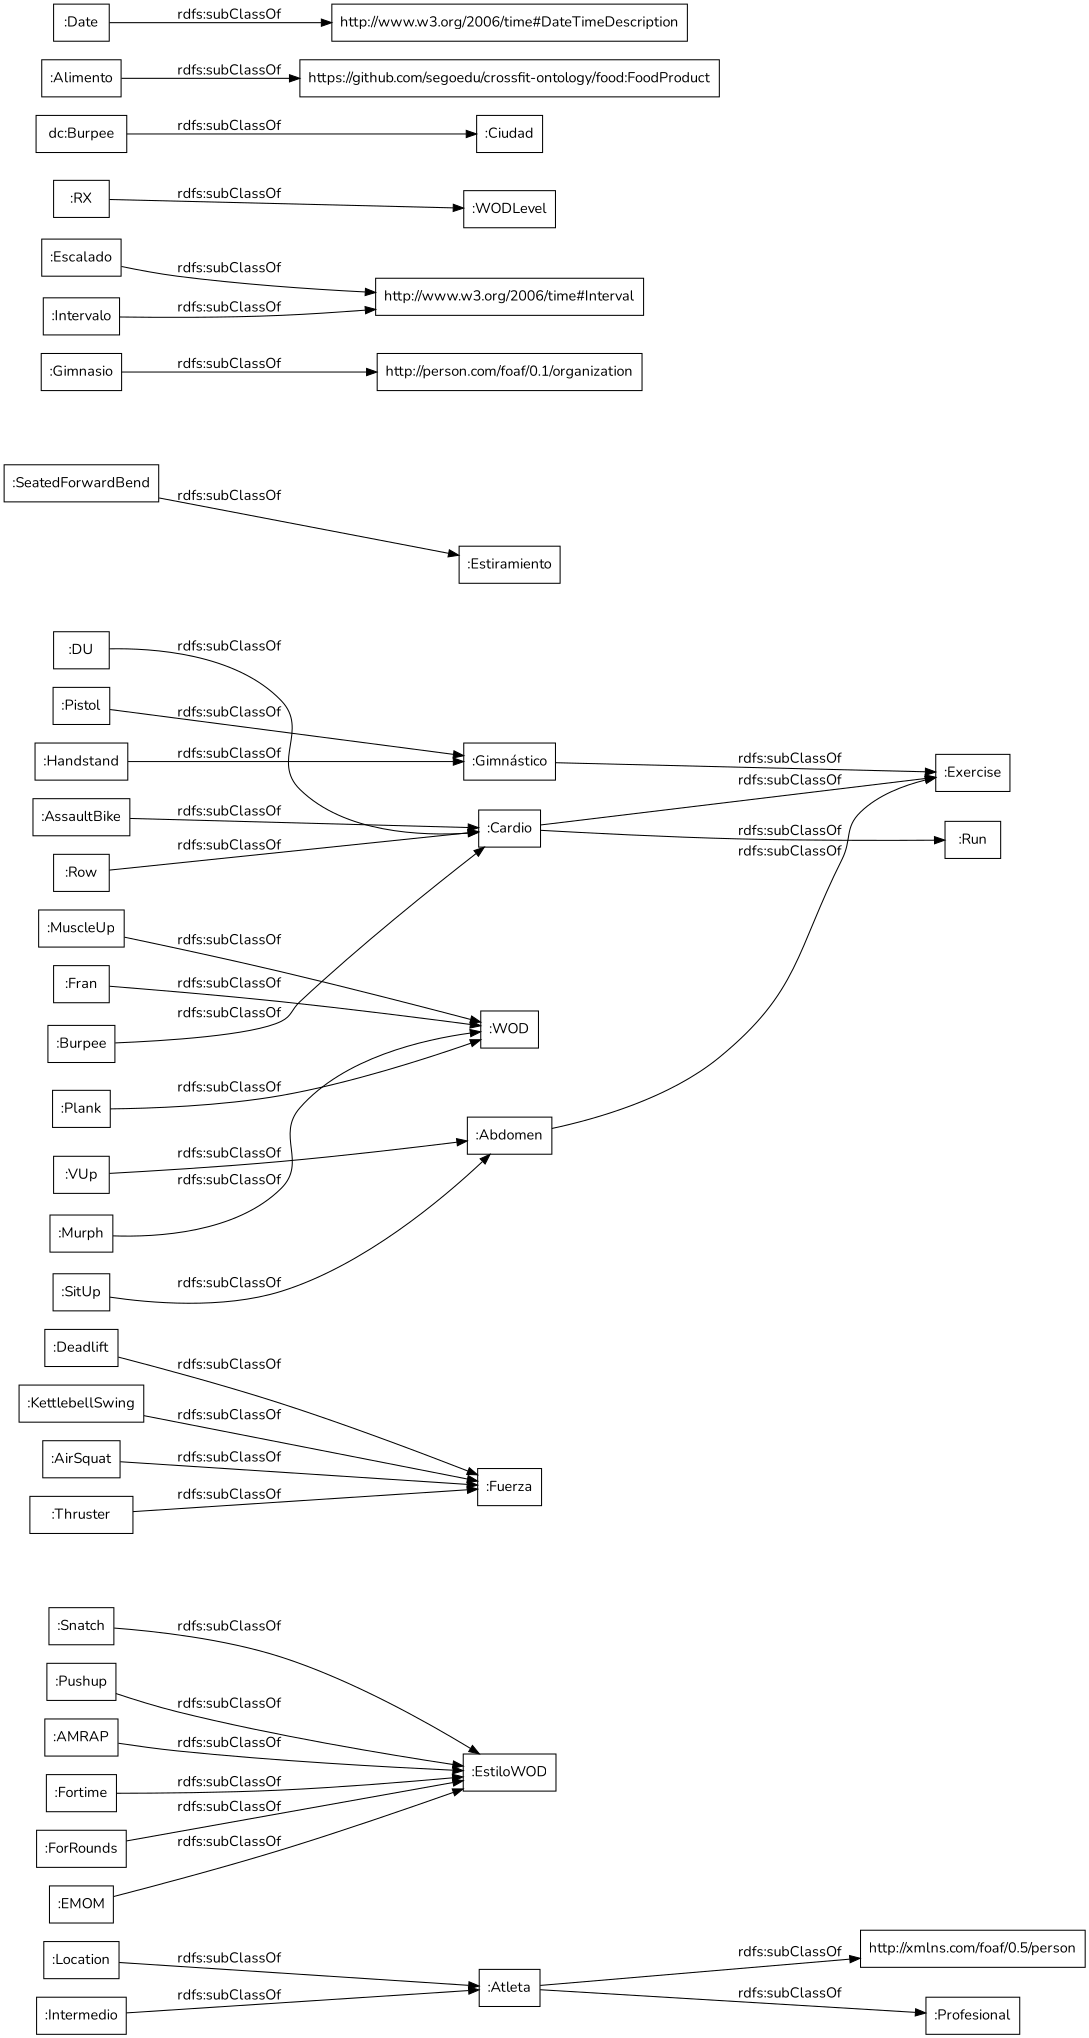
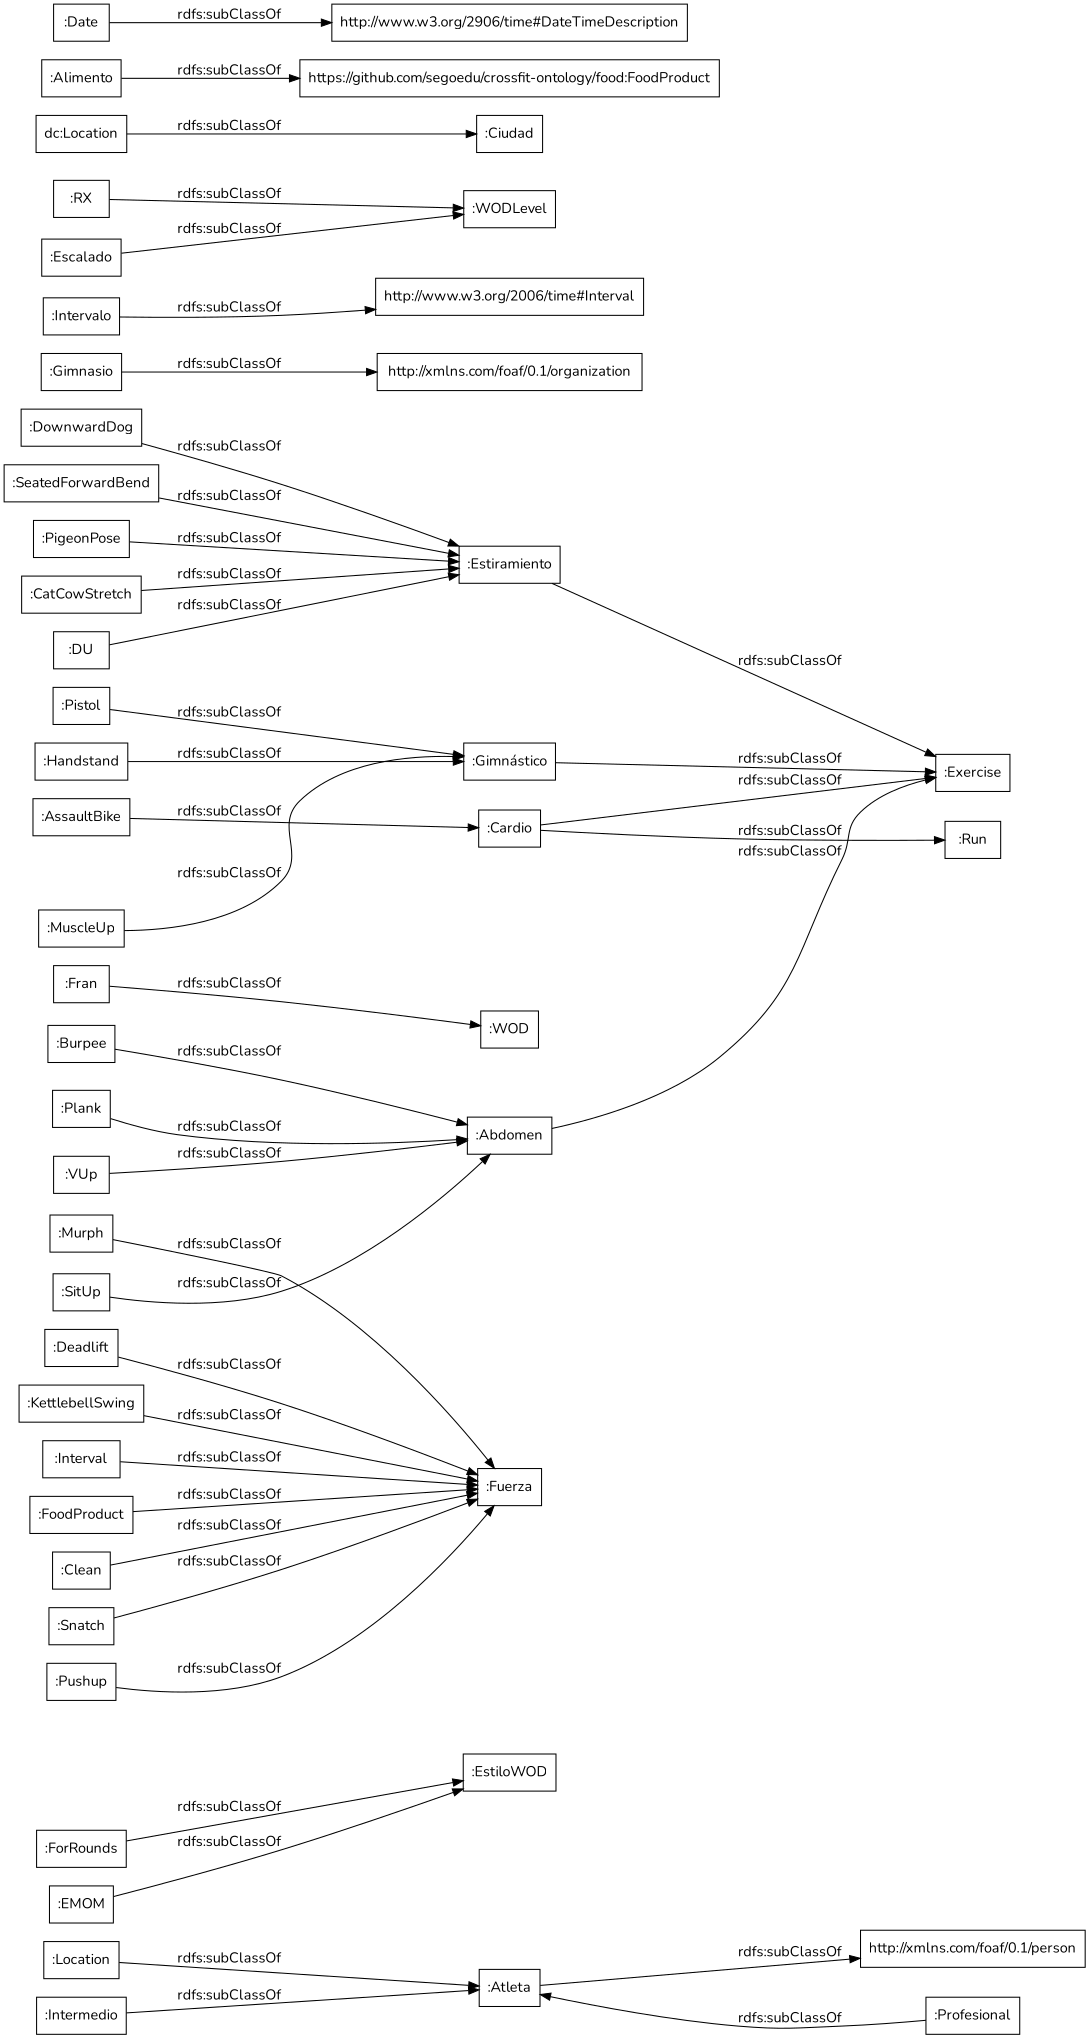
node "http://www.w3.org/2006/time#DateTimeDescription": label "http://www.w3.org/2006/time#DateTimeDescription" -> "http://www.w3.org/2906/time#DateTimeDescription"
node "dc:Burpee": label "dc:Burpee" -> "dc:Location"
edge ":Escalado" -> "http://www.w3.org/2006/time#Interval": now ":Escalado" -> ":WODLevel"
node "http://person.com/foaf/0.1/organization": label "http://person.com/foaf/0.1/organization" -> "http://xmlns.com/foaf/0.1/organization"
node ":DownwardDog": added
node ":PigeonPose": added
node ":CatCowStretch": added
edge ":Estiramiento" -> ":Exercise": added, label "rdfs:subClassOf"
edge ":DU" -> ":Cardio": now ":DU" -> ":Estiramiento"
node ":Row": removed
edge ":MuscleUp" -> ":WOD": now ":MuscleUp" -> ":Gimnástico"
edge ":Burpee" -> ":Cardio": now ":Burpee" -> ":Abdomen"
edge ":Plank" -> ":WOD": now ":Plank" -> ":Abdomen"
edge ":Murph" -> ":WOD": now ":Murph" -> ":Fuerza"
node ":AirSquat": label ":AirSquat" -> ":Interval"
node ":Thruster": label ":Thruster" -> ":FoodProduct"
node ":Clean": added
edge ":Snatch" -> ":EstiloWOD": now ":Snatch" -> ":Fuerza"
edge ":Pushup" -> ":EstiloWOD": now ":Pushup" -> ":Fuerza"
node ":AMRAP": removed
node ":Fortime": removed
node "http://xmlns.com/foaf/0.5/person": label "http://xmlns.com/foaf/0.5/person" -> "http://xmlns.com/foaf/0.1/person"
edge ":Atleta" -> ":Profesional": reversed
